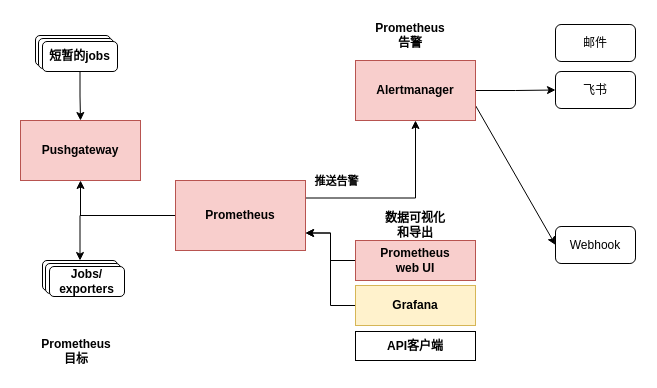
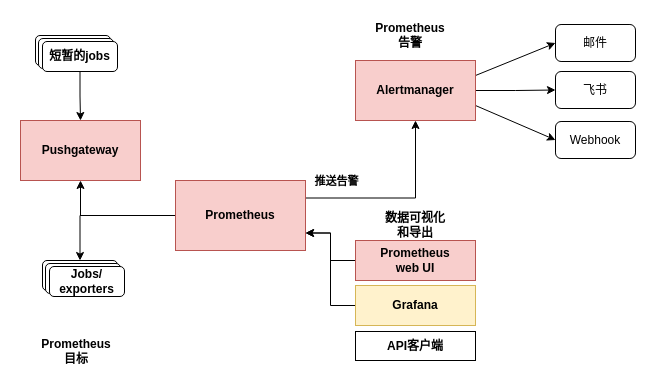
edge "Alertmanager" -> "邮件": added
node "Webhook": moved (596, 245) -> (596, 140)
